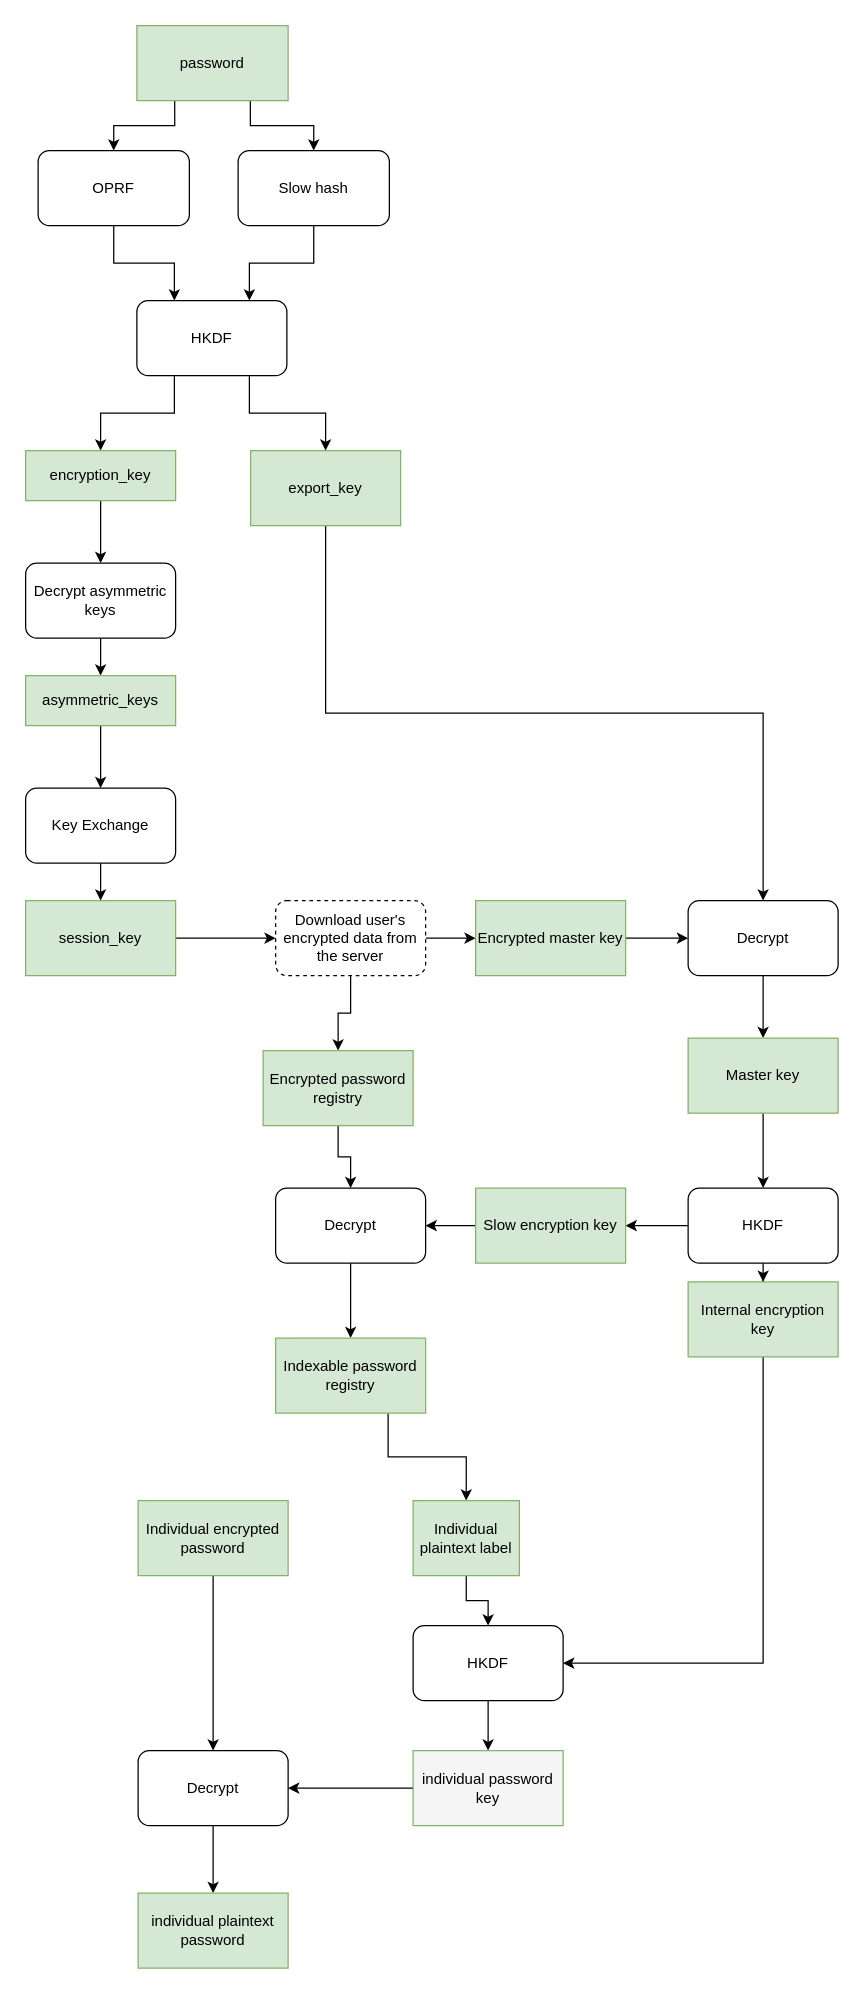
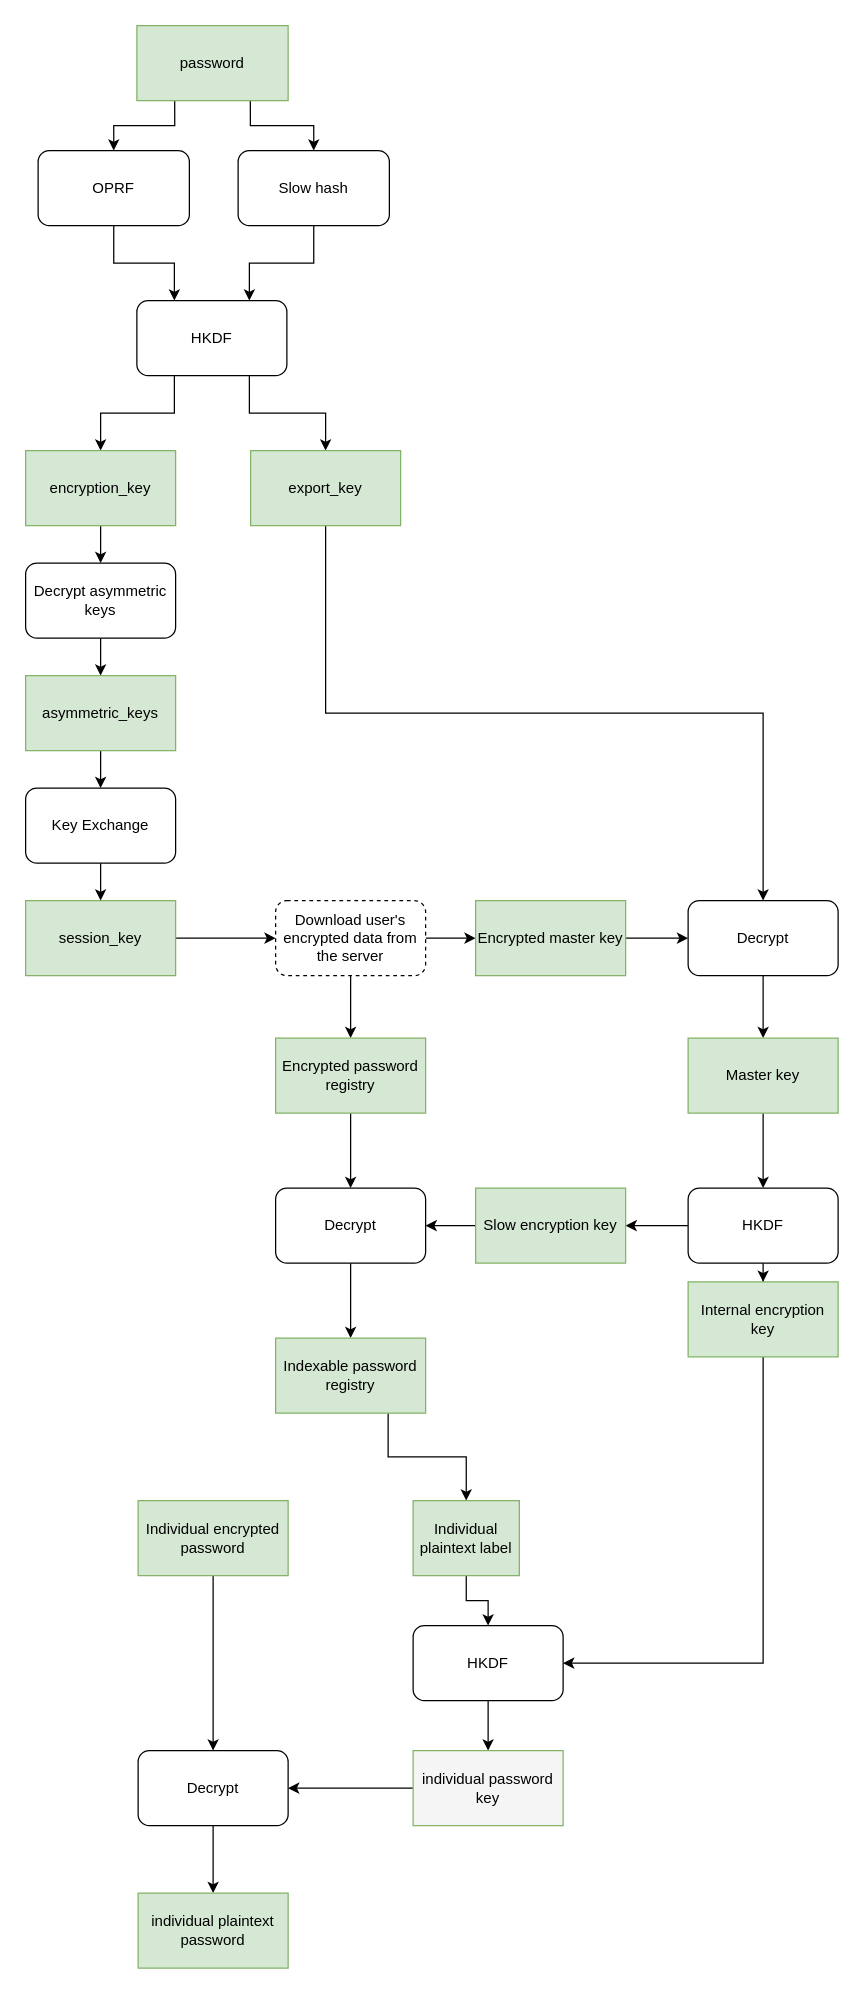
node "encryption_key": size 150x50 -> 150x75
node "asymmetric_keys": size 150x50 -> 150x75
node "Encrypted password registry": moved (338, 1088) -> (351, 1076)
